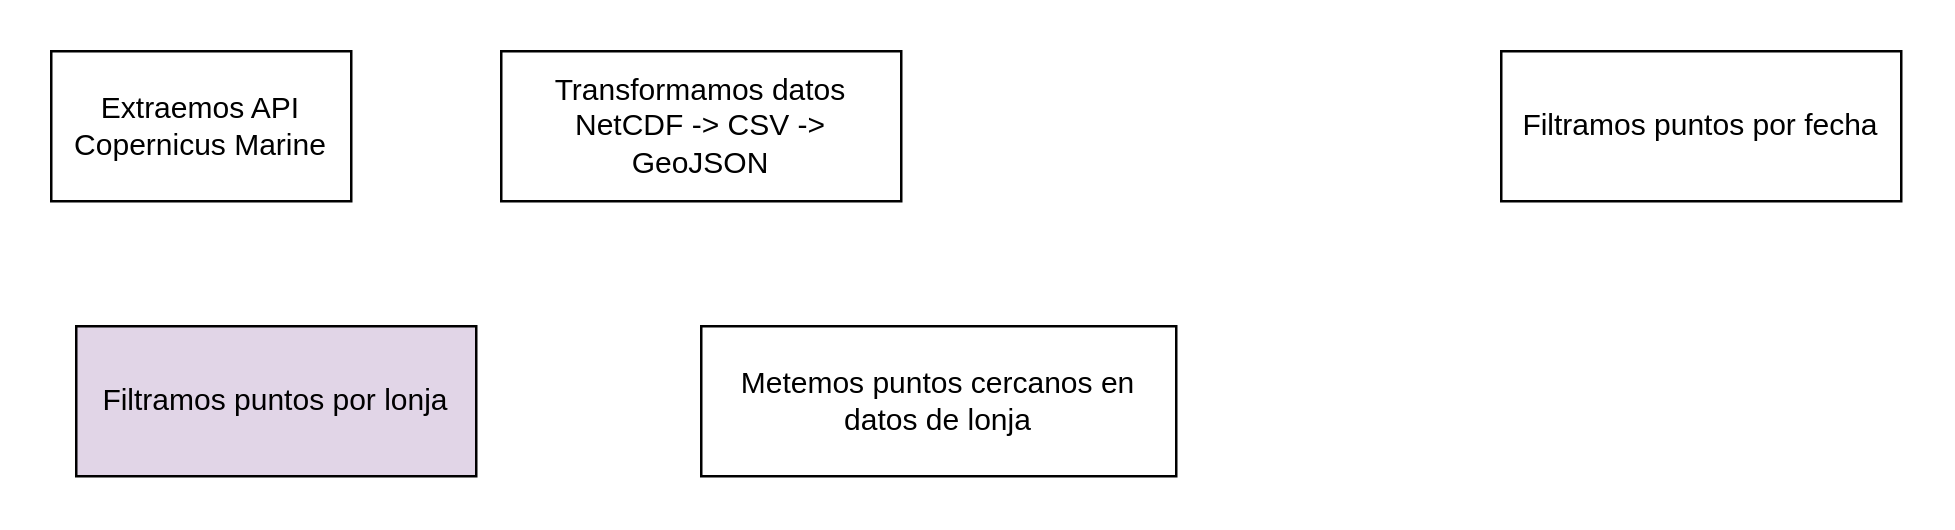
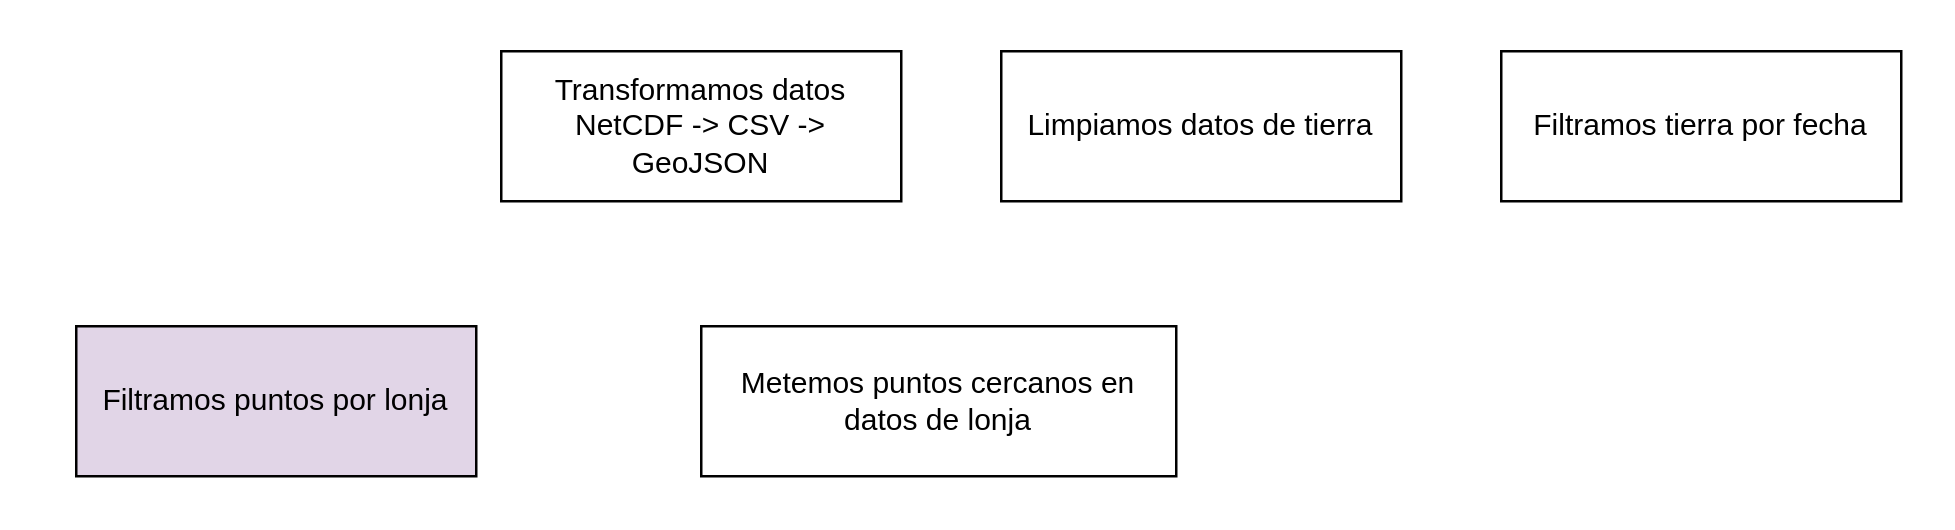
node "Extraemos API Copernicus Marine": removed
node "Limpiamos datos de tierra": added
node "Filtramos puntos por fecha": label "Filtramos puntos por fecha" -> "Filtramos tierra por fecha"
